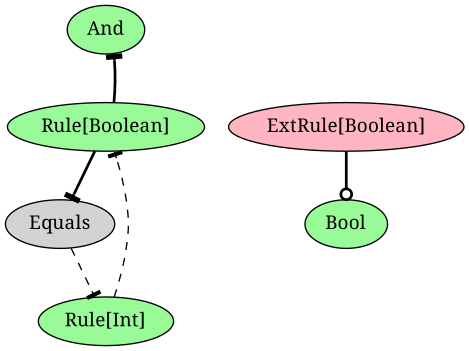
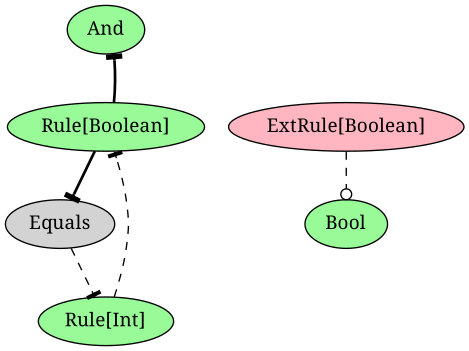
edge "ExtRule[Boolean]" -> "Bool": style bold -> dashed
